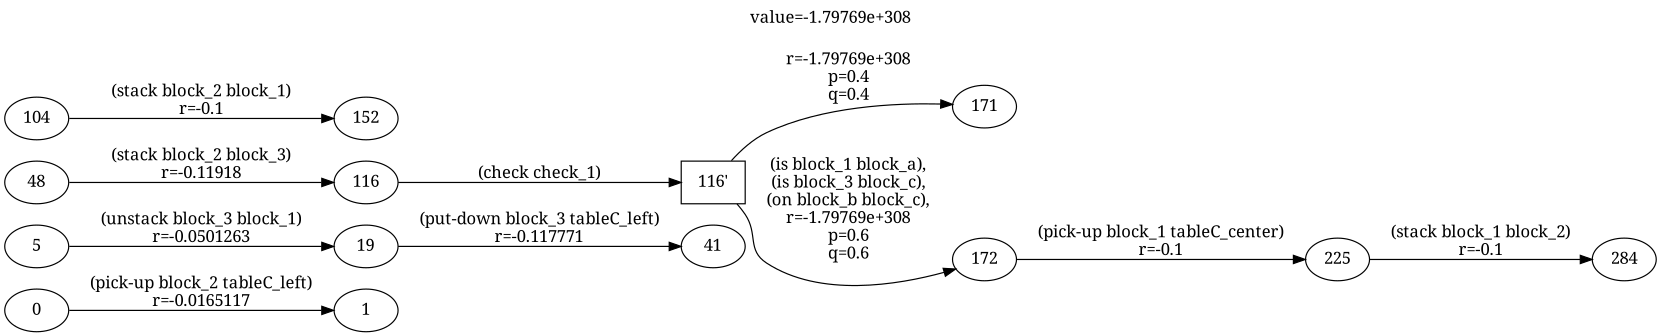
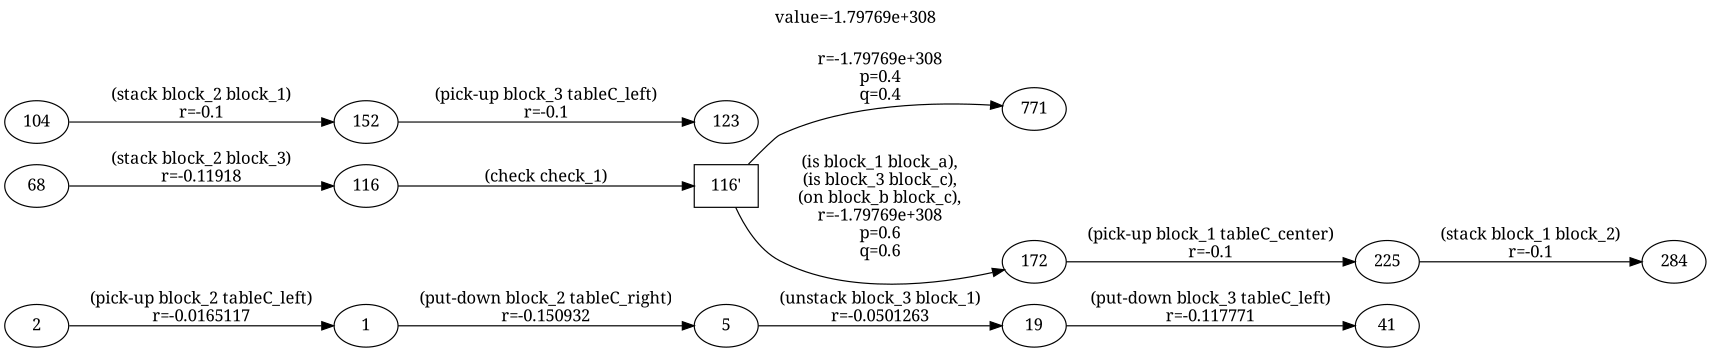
node "171": label "171" -> "771"
node "123": added
node "48": label "48" -> "68"
node "0": label "0" -> "2"
edge "1" -> "5": added, label "(put-down block_2 tableC_right) r=-0.150932"
